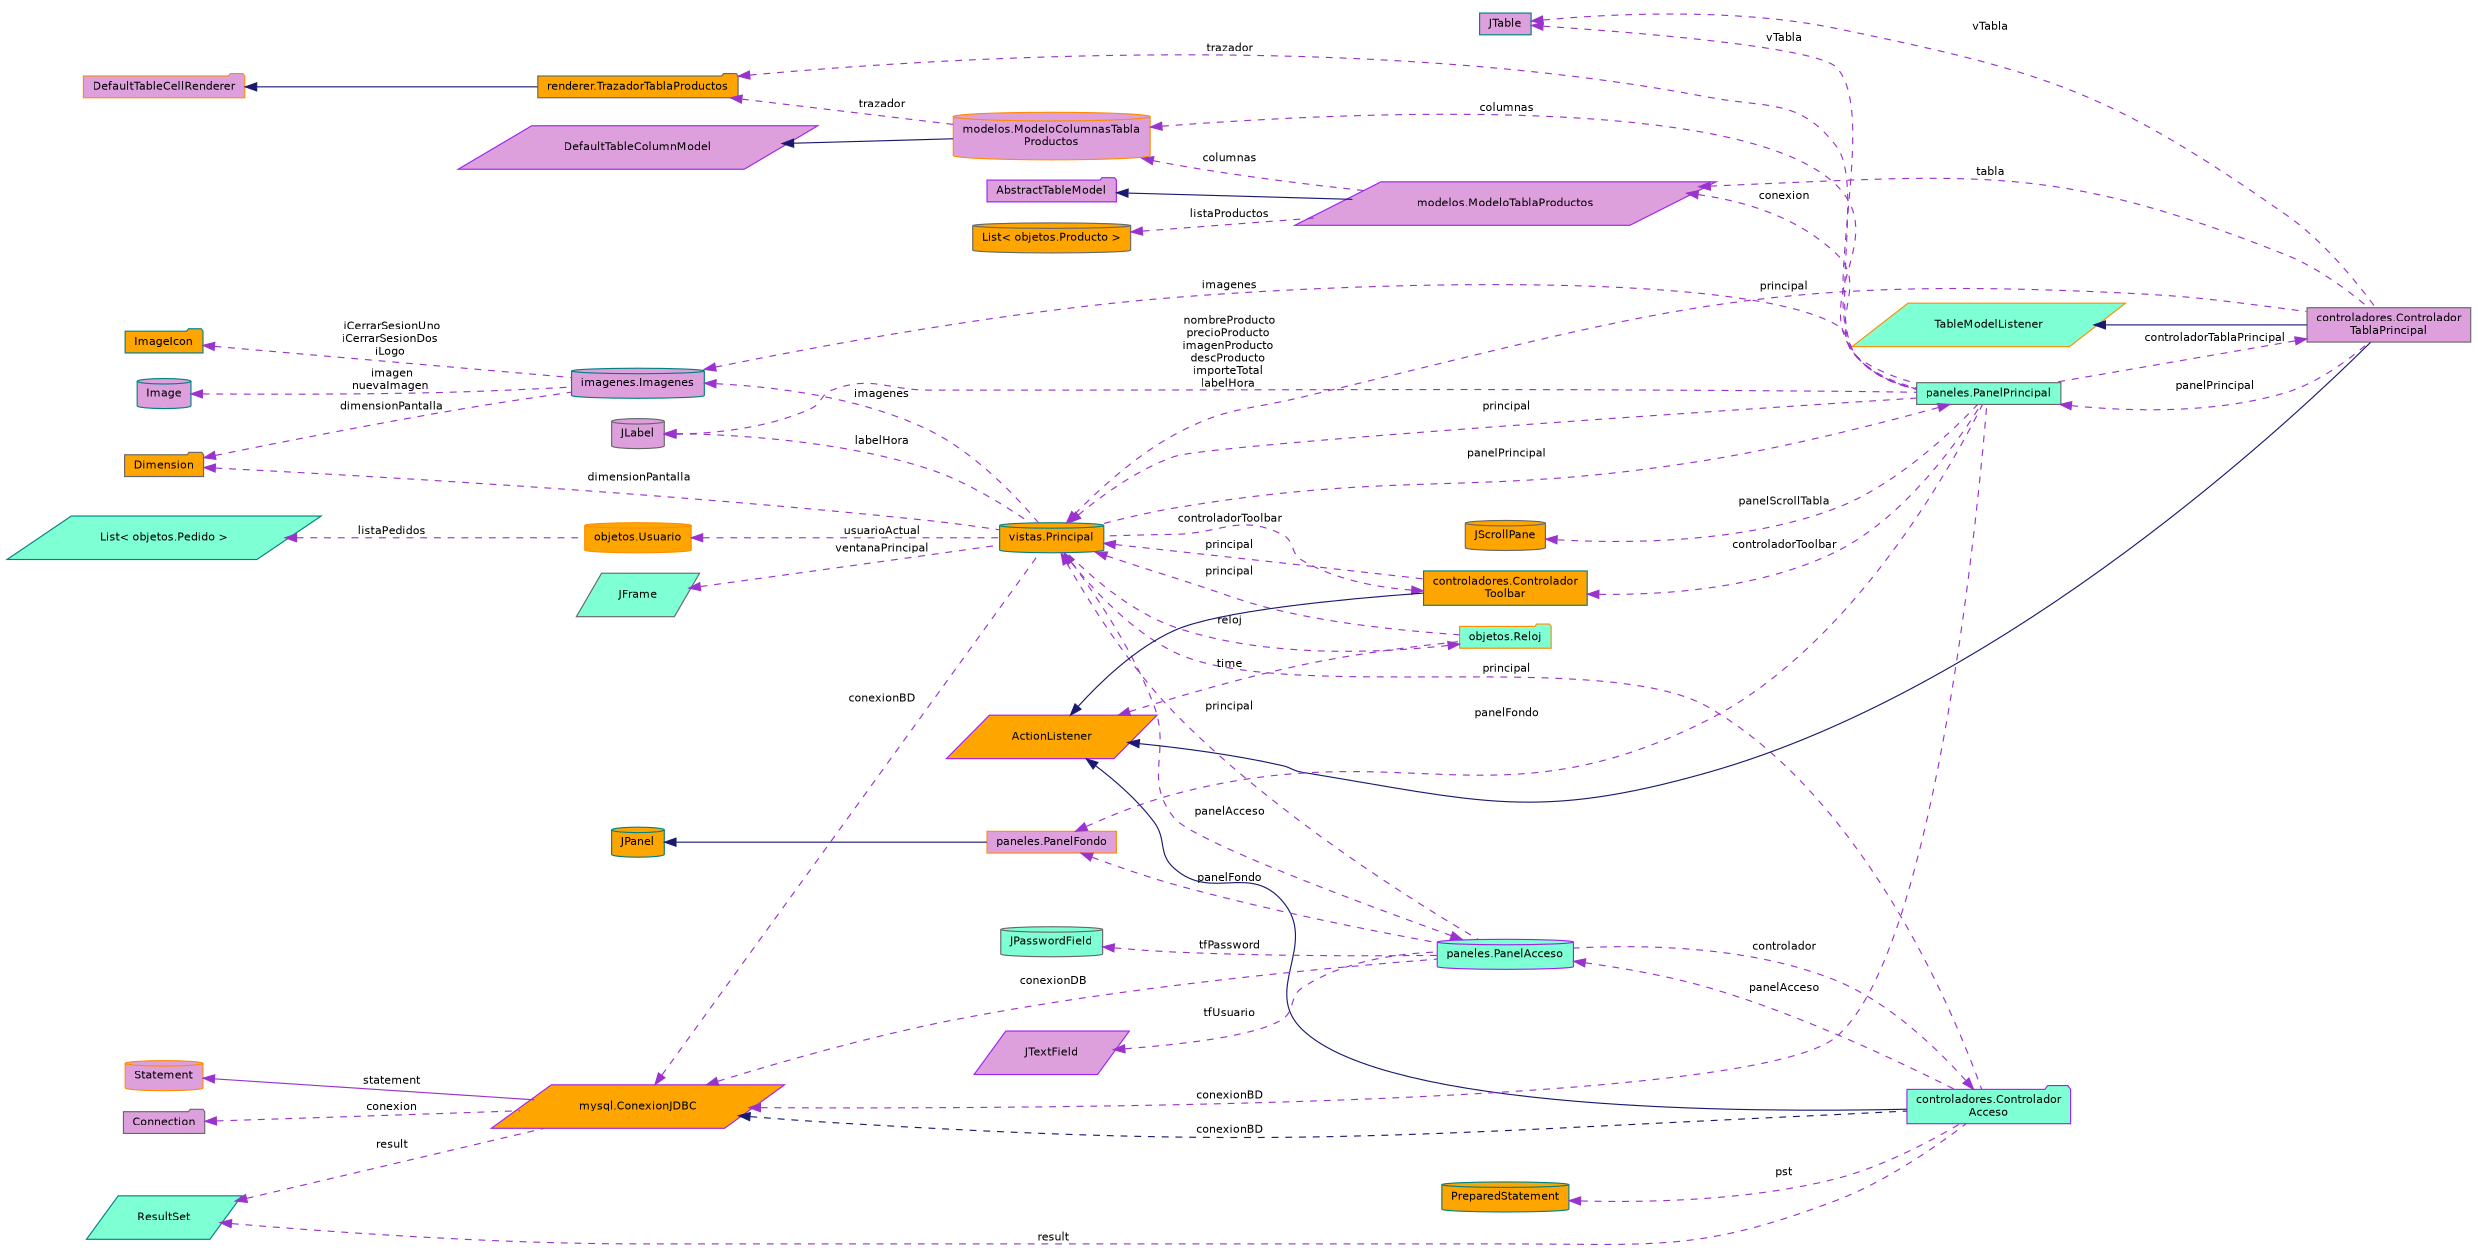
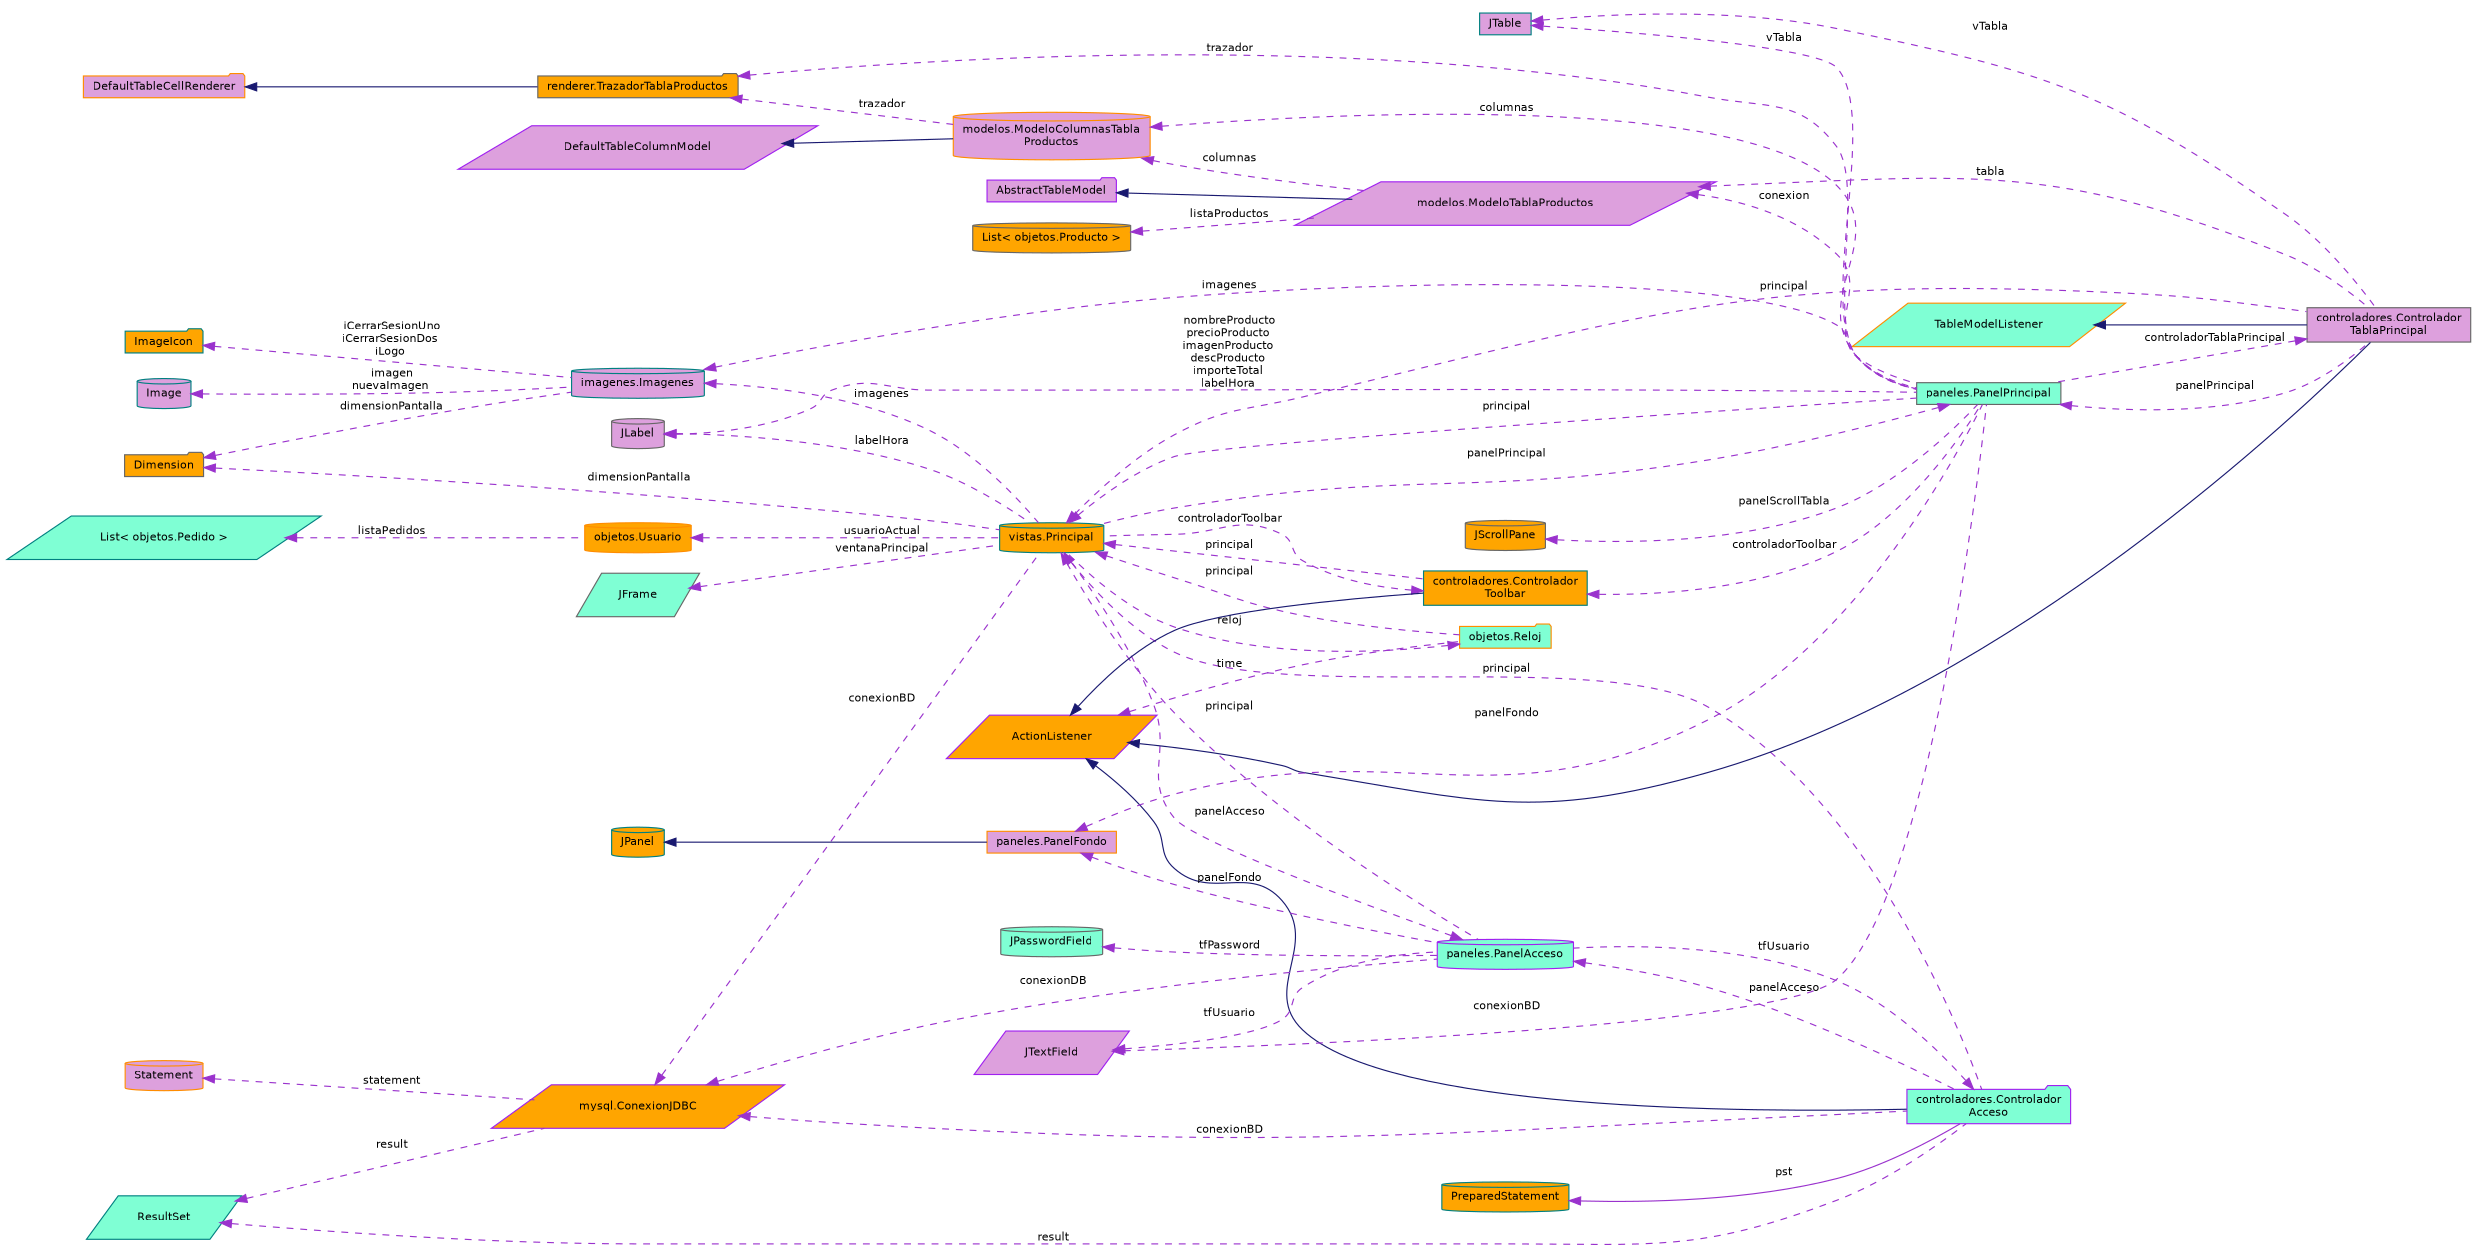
edge "paneles.PanelAcceso" -> "controladores.Controlador Acceso": label " controlador" -> " tfUsuario"
edge "paneles.PanelPrincipal" -> "mysql.ConexionJDBC": now "paneles.PanelPrincipal" -> "JTextField"
edge "mysql.ConexionJDBC" -> "Statement": style solid -> dashed
node "Connection": removed
edge "controladores.Controlador Acceso" -> "mysql.ConexionJDBC": color midnightblue -> darkorchid3
edge "controladores.Controlador Acceso" -> "PreparedStatement": style dashed -> solid
